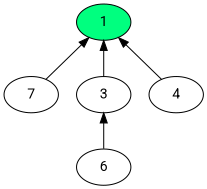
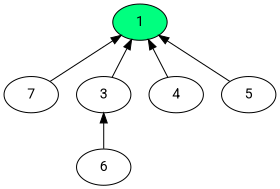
node "5": added
